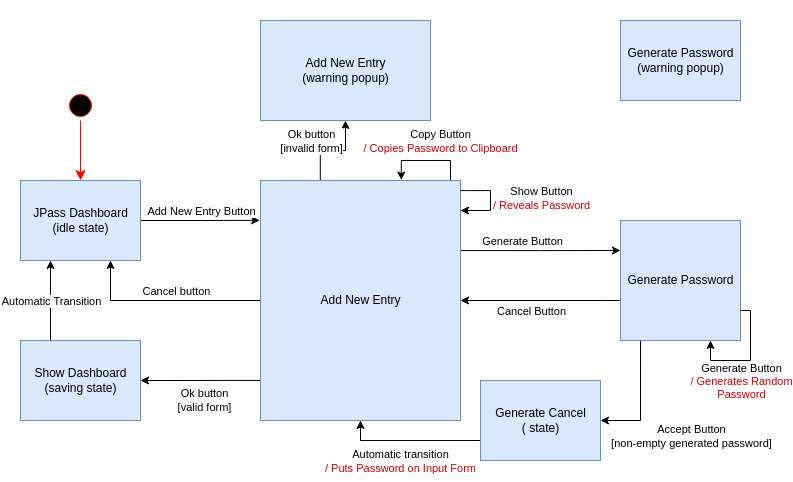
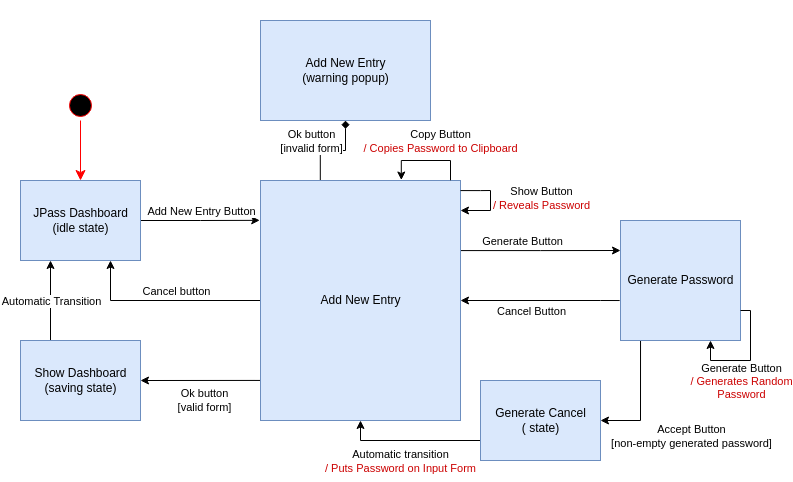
node "Generate Password (warning popup)": removed
edge "Add New Entry" -> "Add New Entry (warning popup)": arrowhead classic -> diamond
